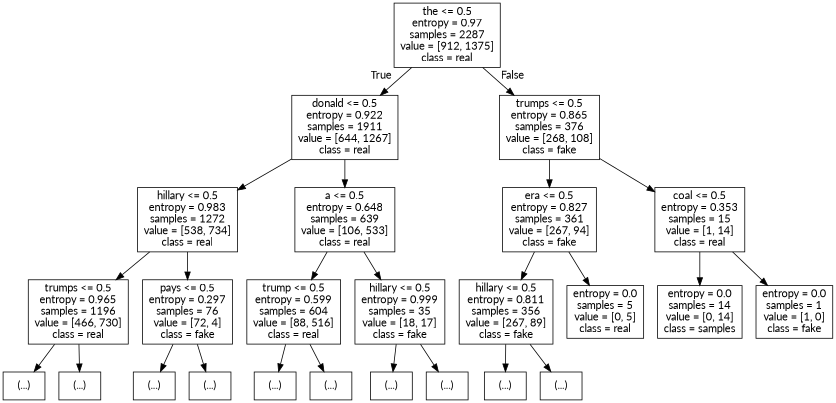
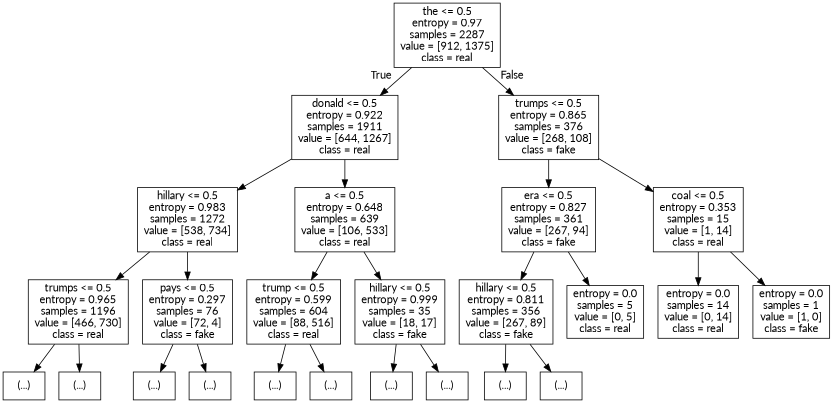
node "entropy = 0.0 samples = 14 value = [0, 14] class = samples": label "entropy = 0.0 samples = 14 value = [0, 14] class = samples" -> "entropy = 0.0 samples = 14 value = [0, 14] class = real"
